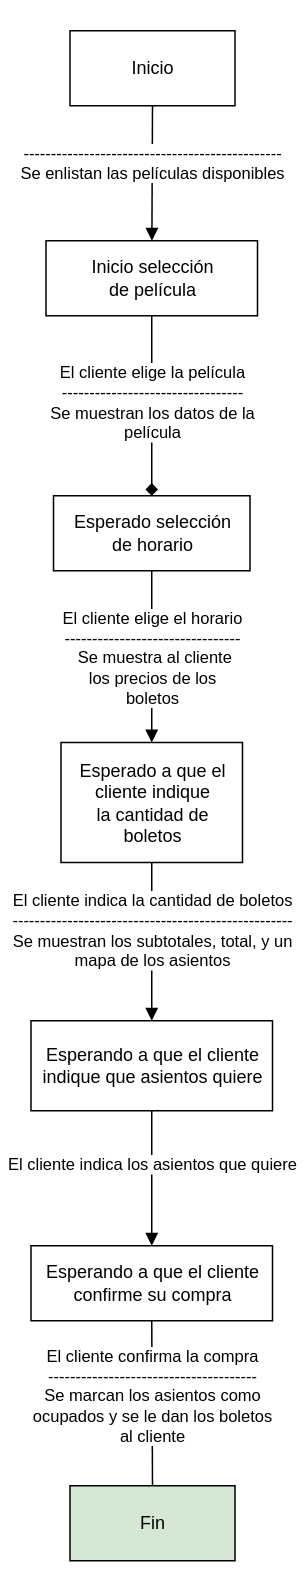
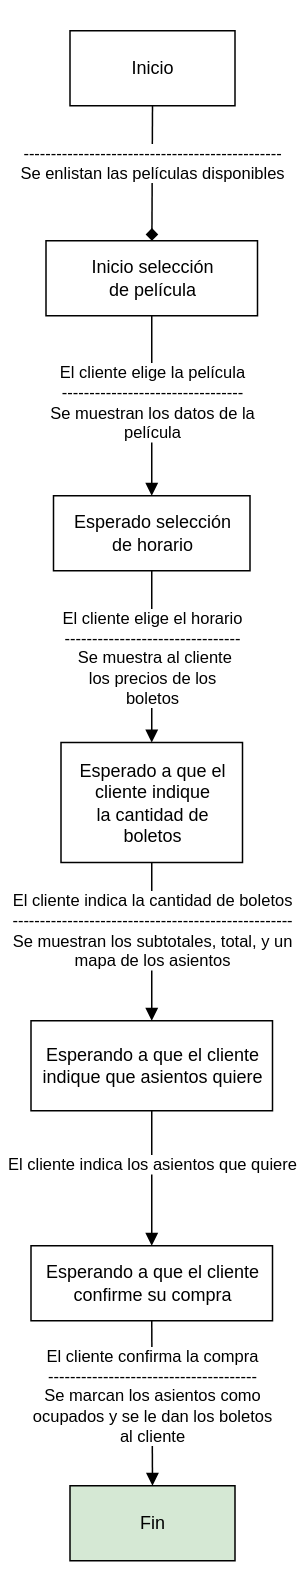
edge "Inicio" -> "Inicio selección de película": arrowhead block -> diamond
edge "Inicio selección de película" -> "Esperado selección de horario": arrowhead diamond -> block
edge "Esperando a que el cliente confirme su compra" -- "Fin": arrowhead none -> block
